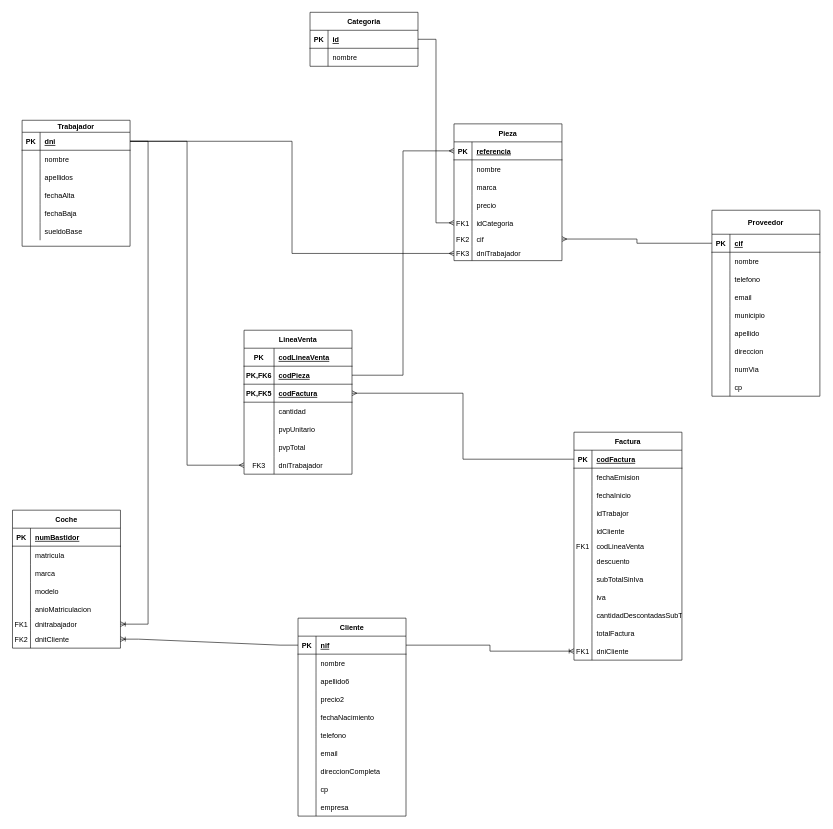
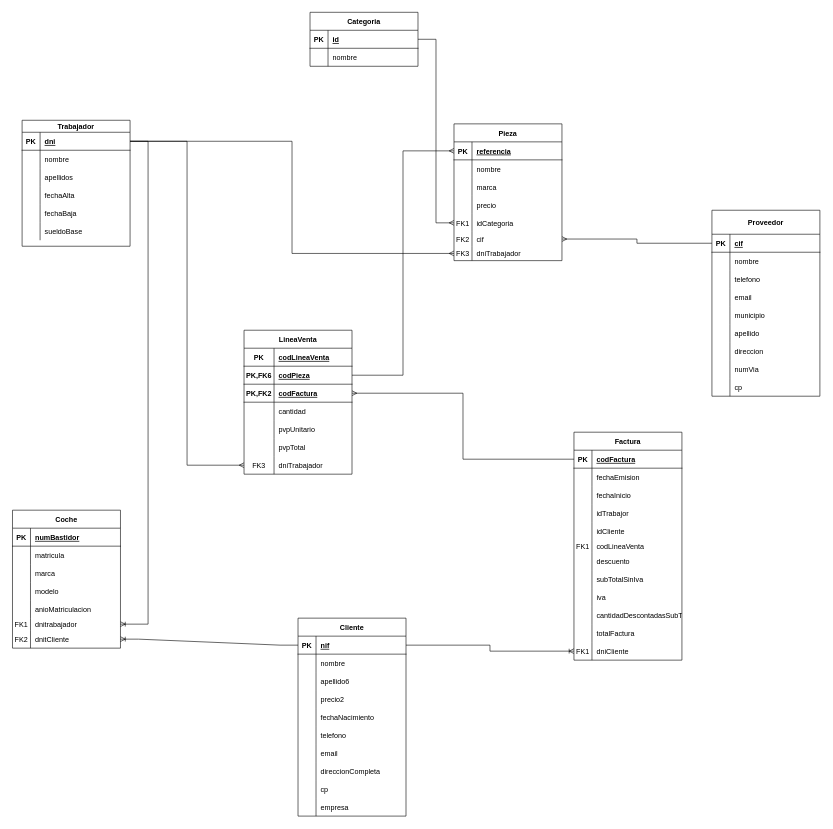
node "PK,FK5": label "PK,FK5" -> "PK,FK2"
